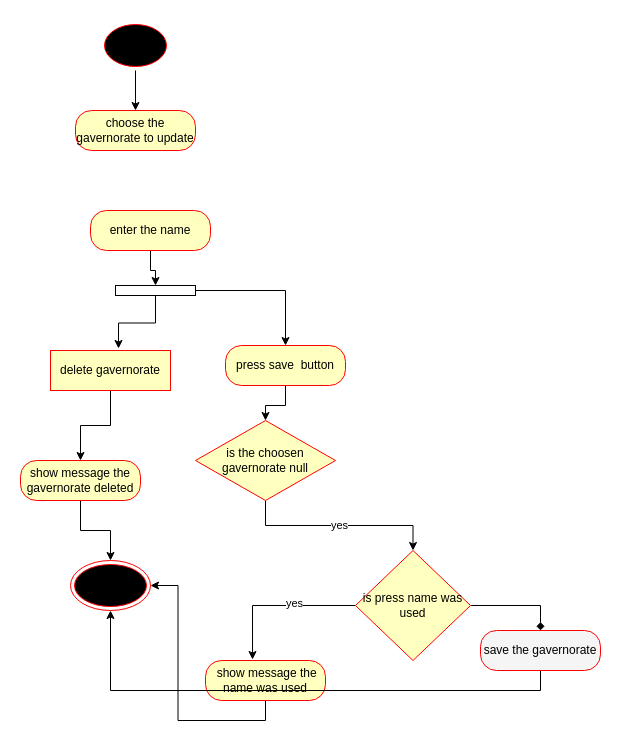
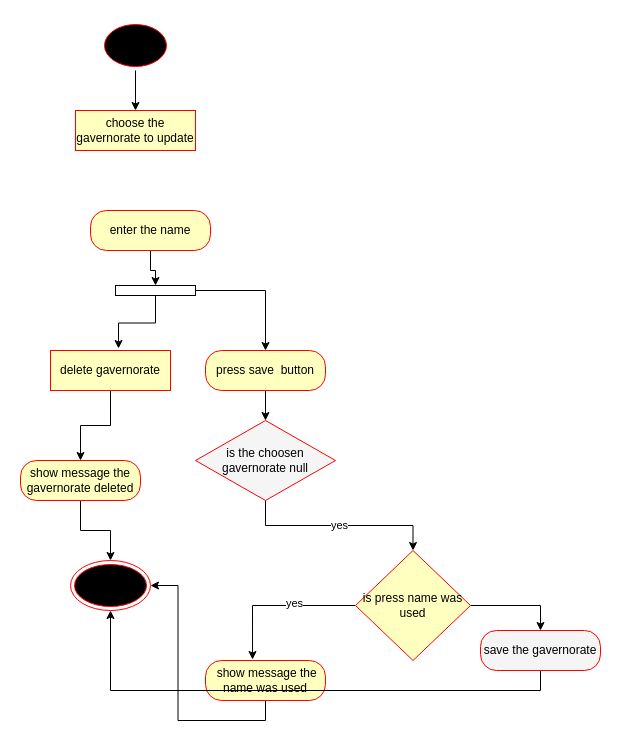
node "choose the gavernorate to update": shape rounded rectangle -> rectangle
node "press save button": moved (286, 366) -> (266, 371)
node "is the choosen gavernorate null": fillcolor #ffffc0 -> #f5f5f5
edge "is press name was used" -> "save the gavernorate": arrowhead diamond -> classic
